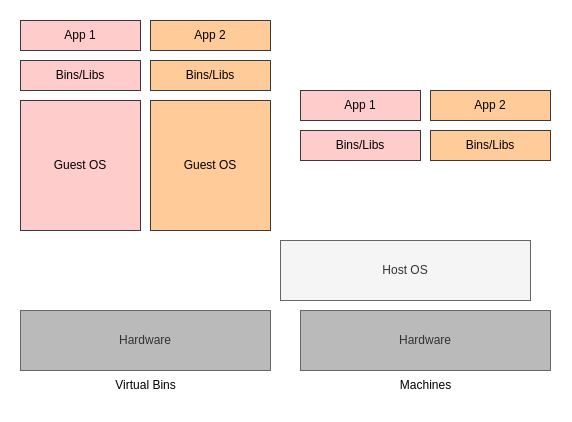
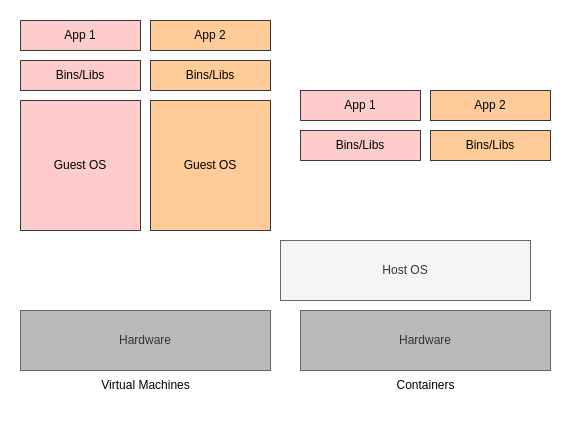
node "Virtual Bins": label "Virtual Bins" -> "Virtual Machines"
node "Machines": label "Machines" -> "Containers"
